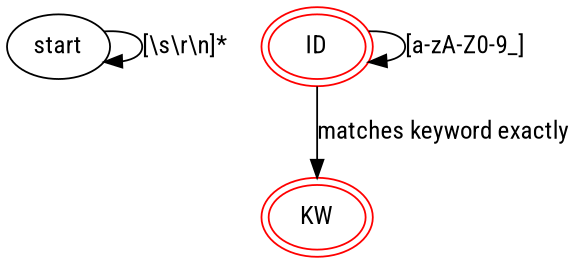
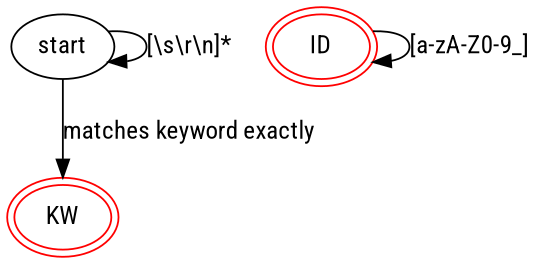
edge "ID" -> "KW": now "start" -> "KW"
